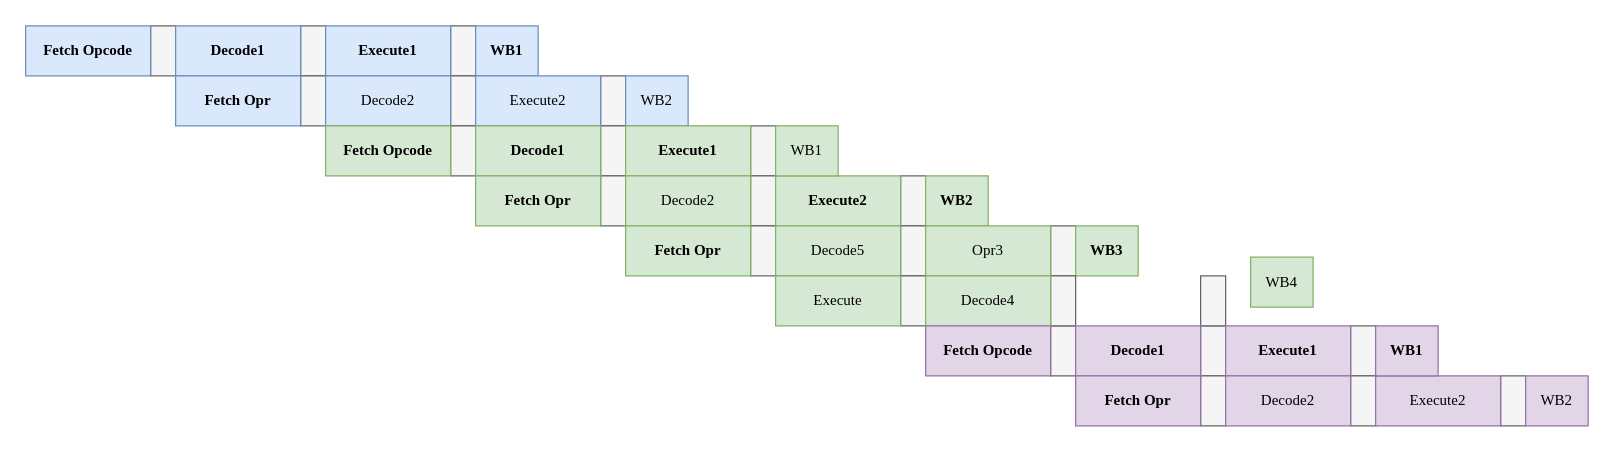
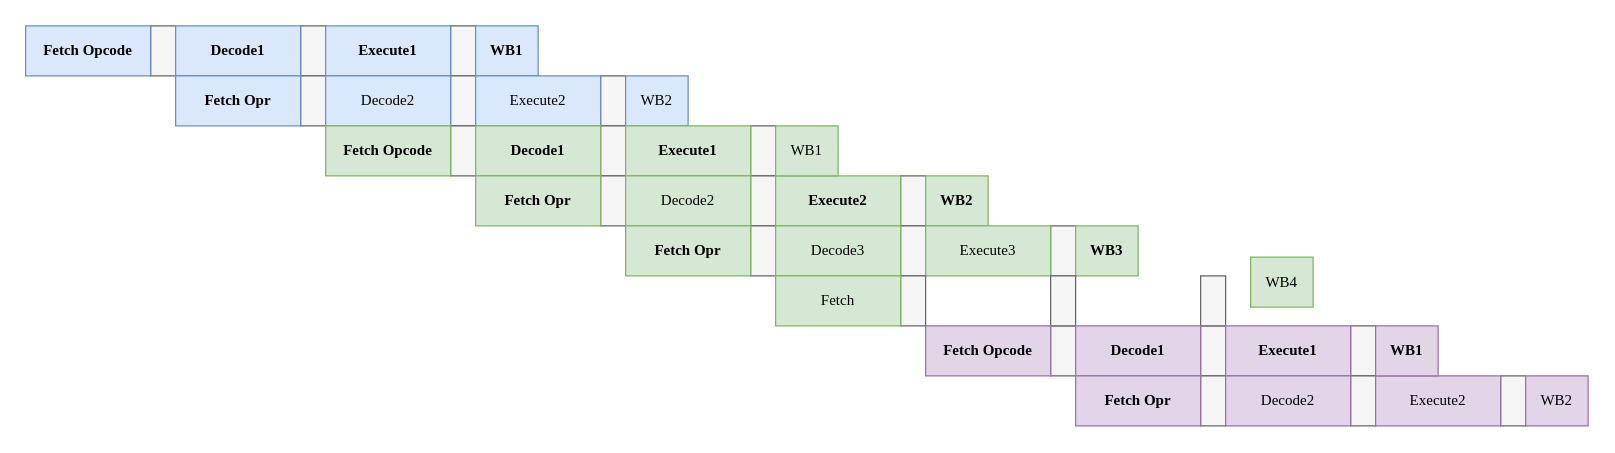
node "Decode5": label "Decode5" -> "Decode3"
node "Opr3": label "Opr3" -> "Execute3"
node "Execute": label "Execute" -> "Fetch"
node "Decode4": removed
